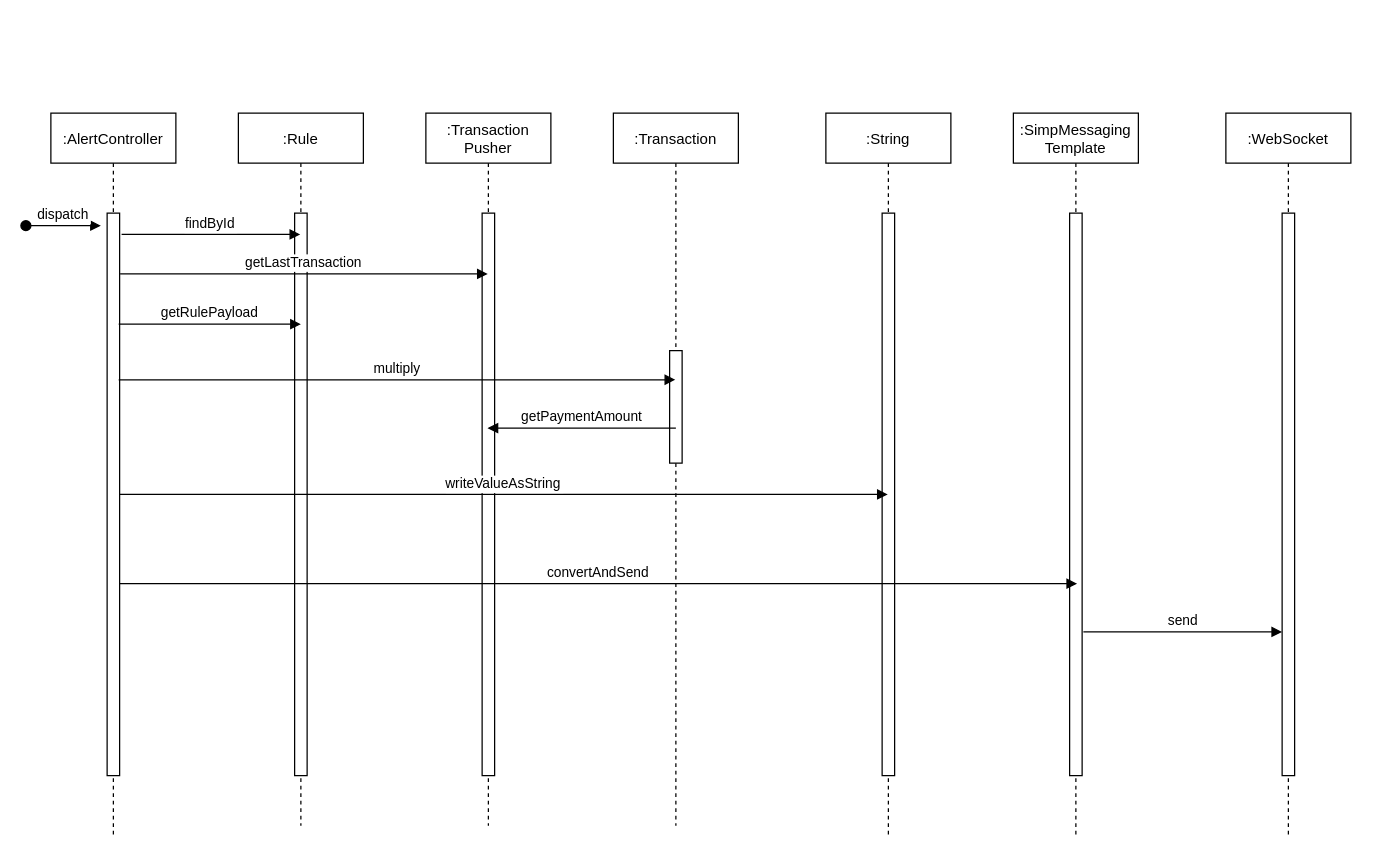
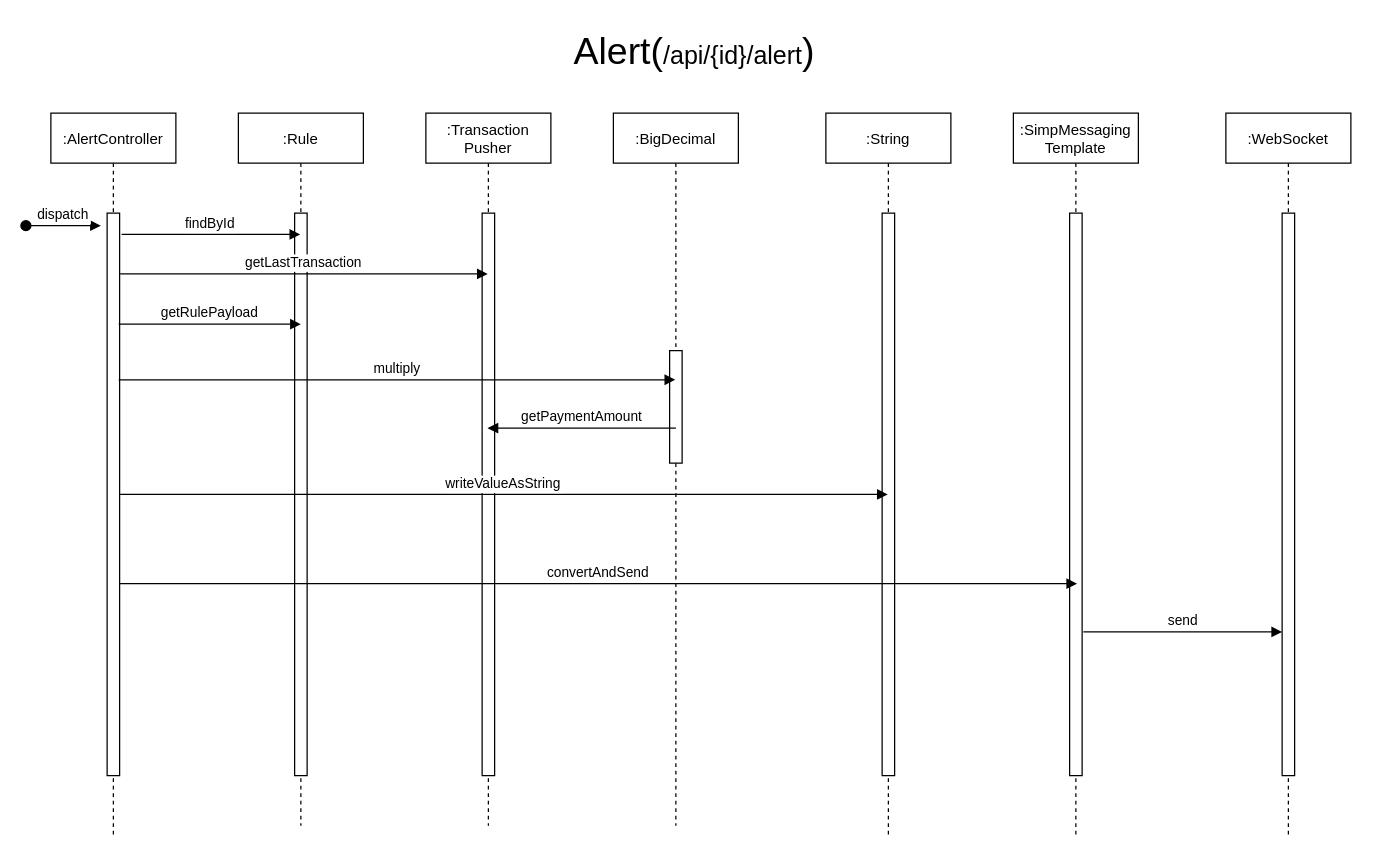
node "Alert(/api/{id}/alert)": added
node ":Transaction": label ":Transaction" -> ":BigDecimal"
